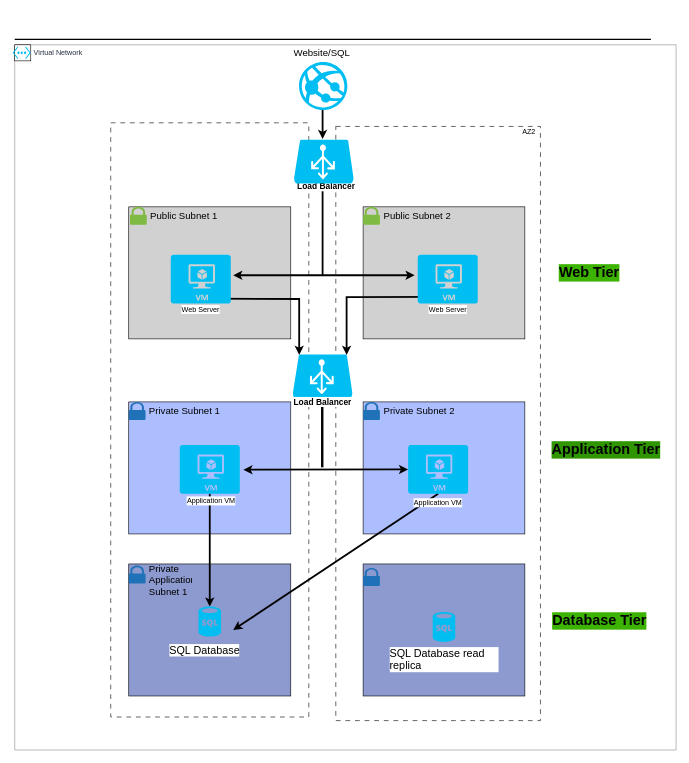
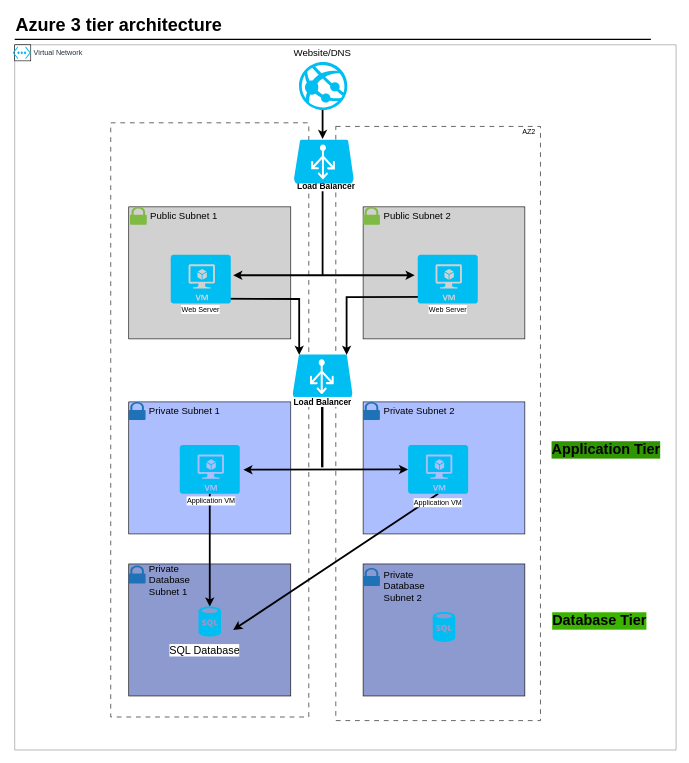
node "Azure 3 tier architecture": added
node "Website/SQL": label "Website/SQL" -> "Website/DNS"
node "Web Tier": removed
node "Private Application Subnet 1": label "Private Application Subnet 1" -> "Private Database Subnet 1"
node "Private Database Subnet 2": added
node "SQL Database read replica": removed
